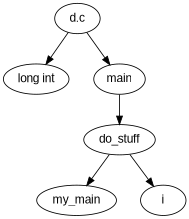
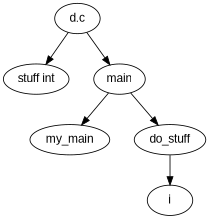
node "long int": label "long int" -> "stuff int"
edge "do_stuff" -> "my_main": now "main" -> "my_main"
